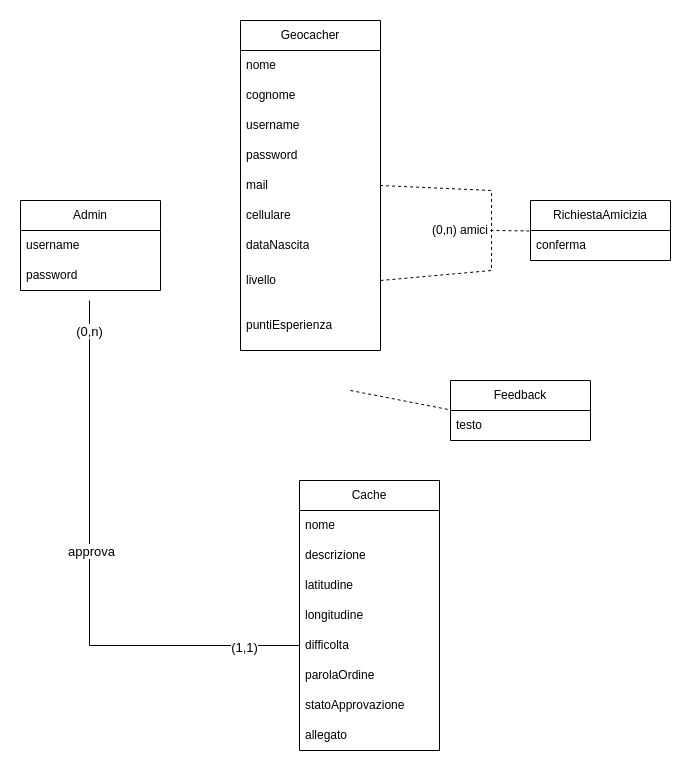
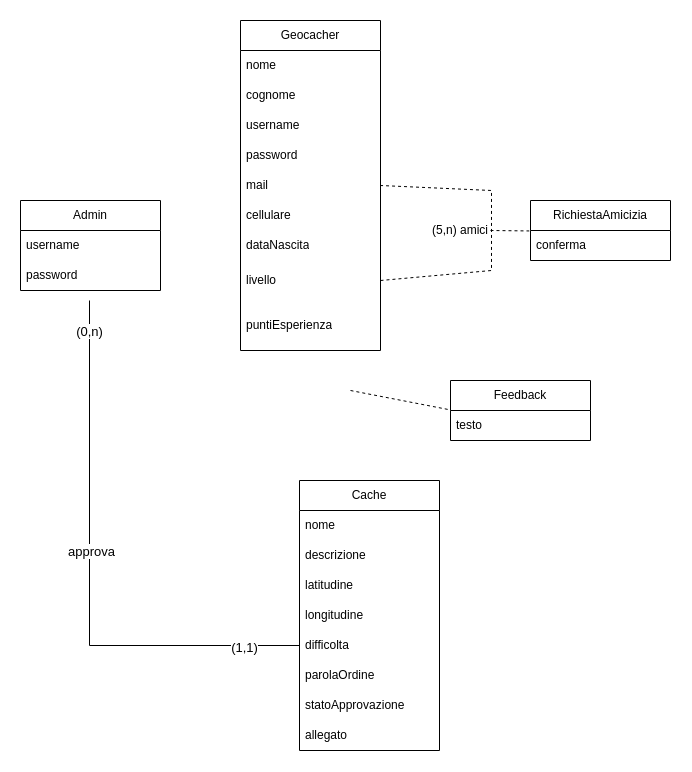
node "(0,n) amici": label "(0,n) amici" -> "(5,n) amici"
